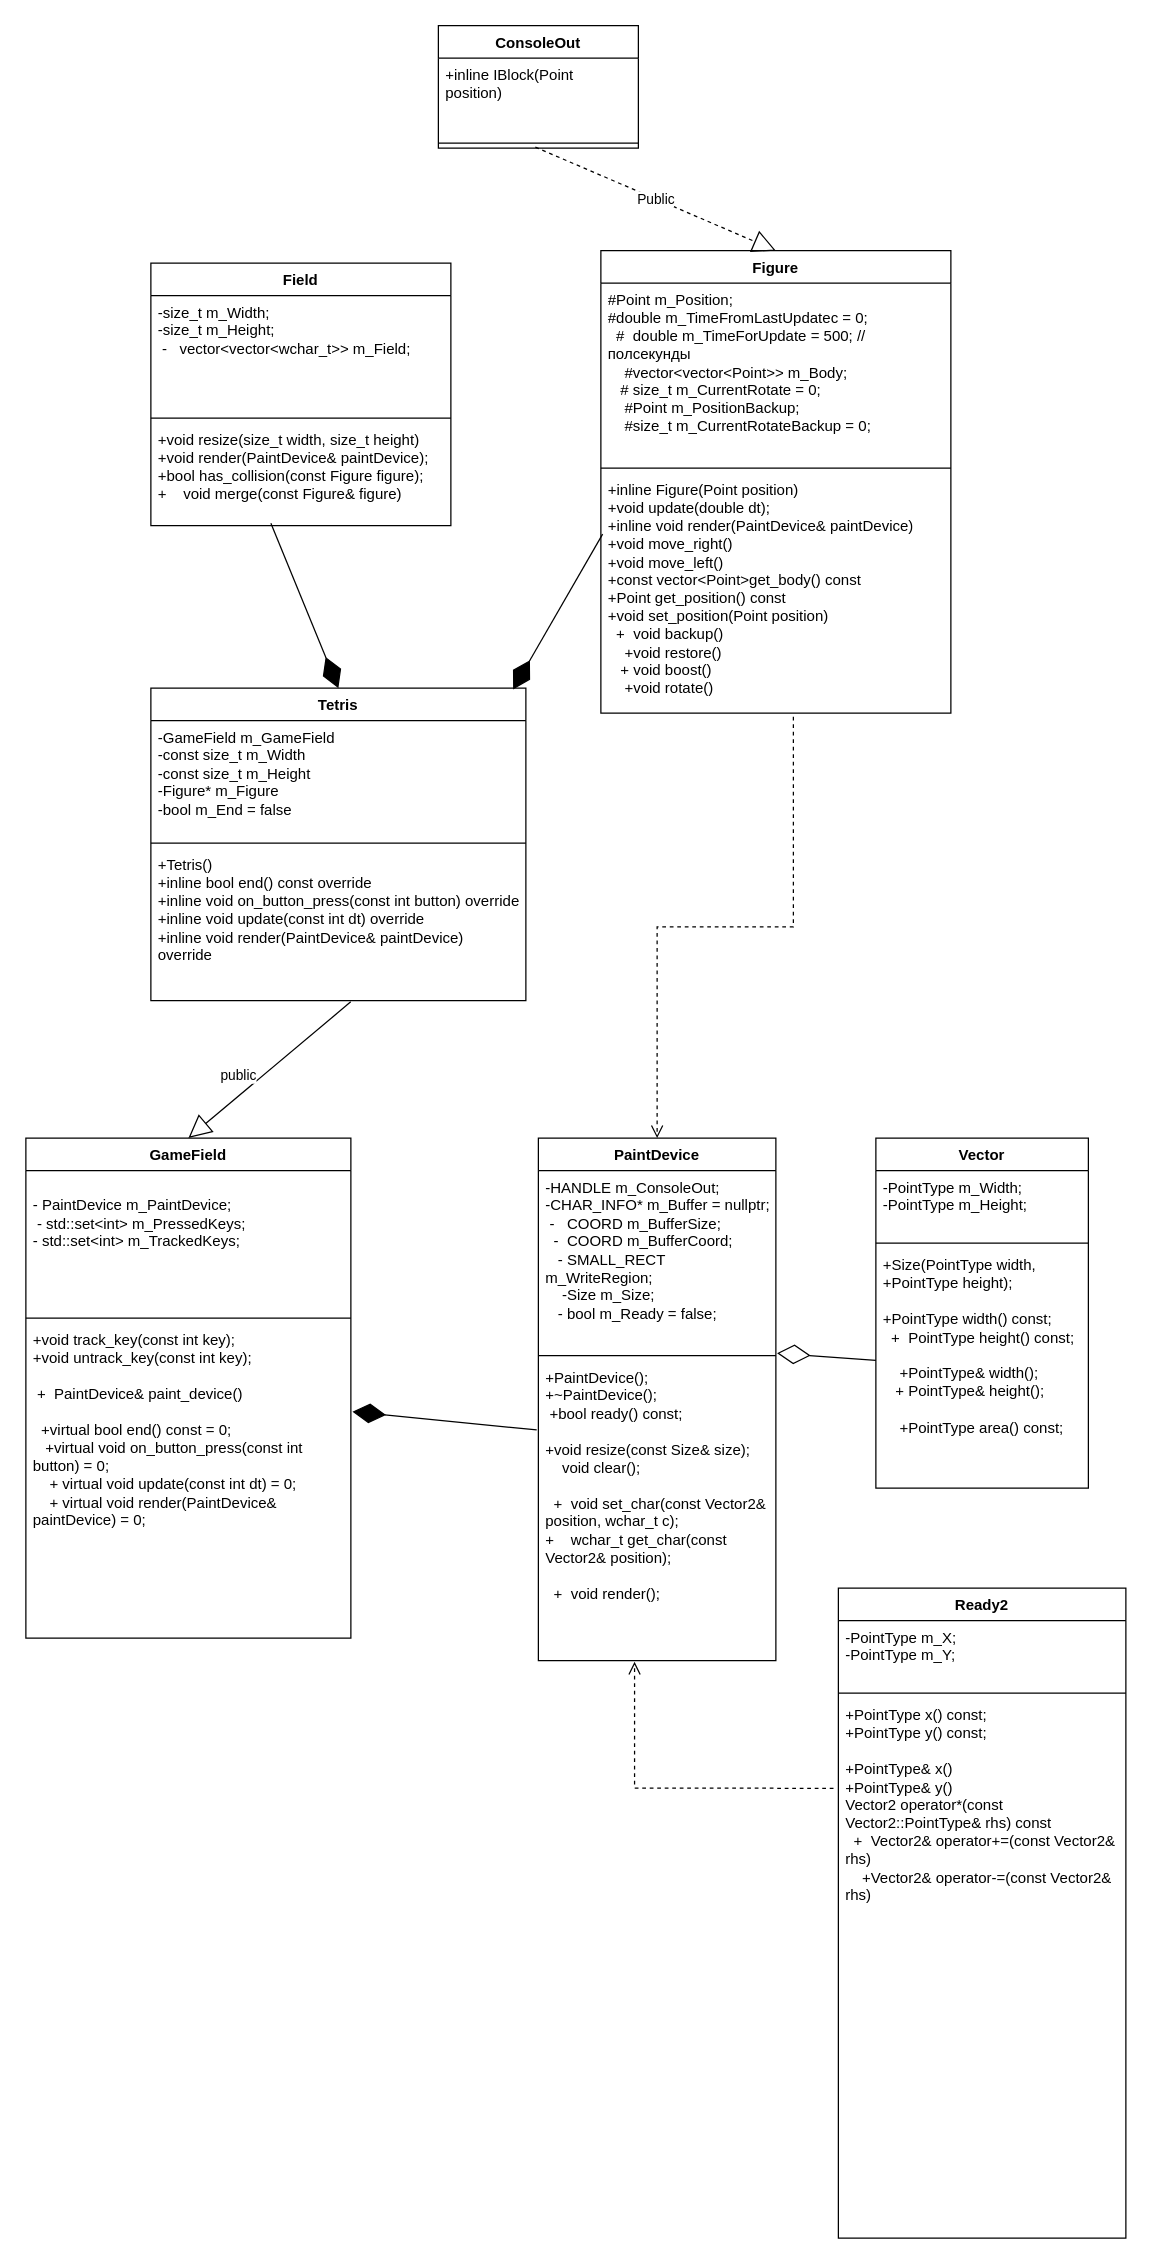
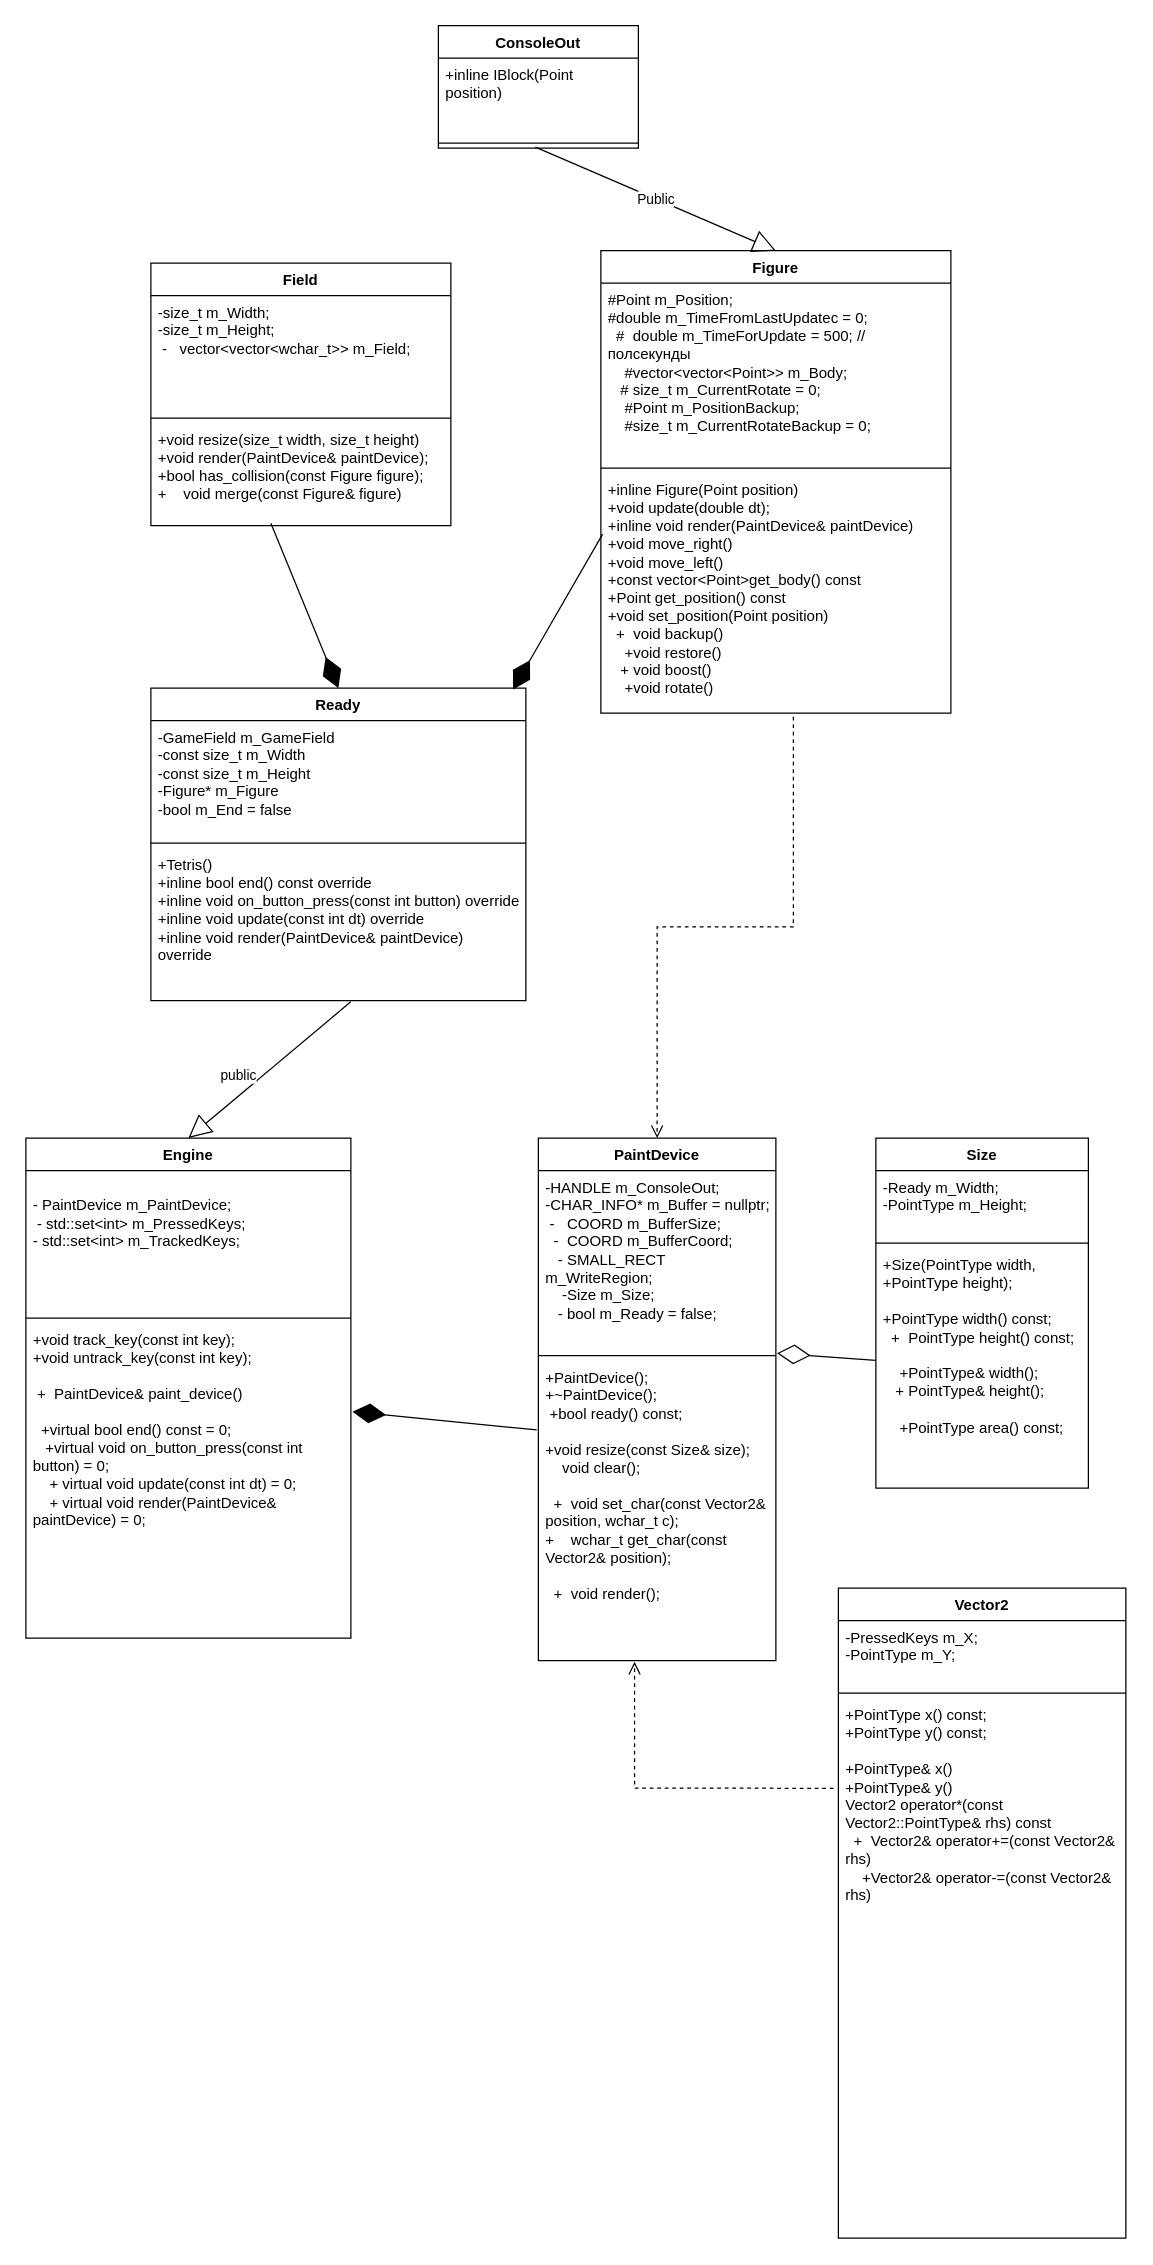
edge "+inline IBlock(Point position)" -> "Figure": style dashed -> solid
node "Tetris": label "Tetris" -> "Ready"
node "GameField": label "GameField" -> "Engine"
node "Vector": label "Vector" -> "Size"
node "-PointType m_Width; -PointType m_Height;": label "-PointType m_Width; -PointType m_Height;" -> "-Ready m_Width; -PointType m_Height;"
node "Ready2": label "Ready2" -> "Vector2"
node "-PointType m_X; -PointType m_Y;": label "-PointType m_X; -PointType m_Y;" -> "-PressedKeys m_X; -PointType m_Y;"
